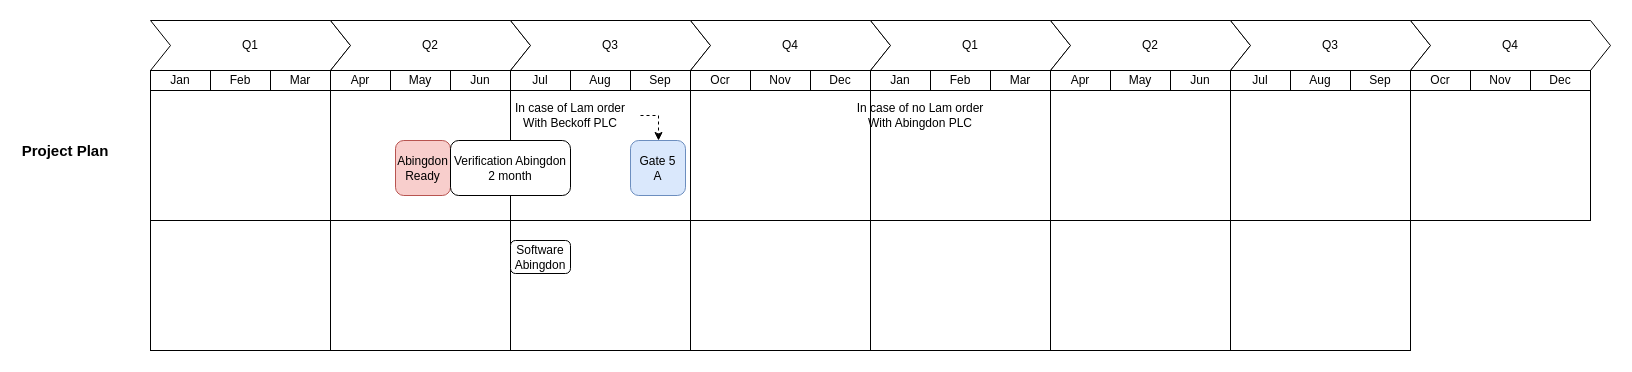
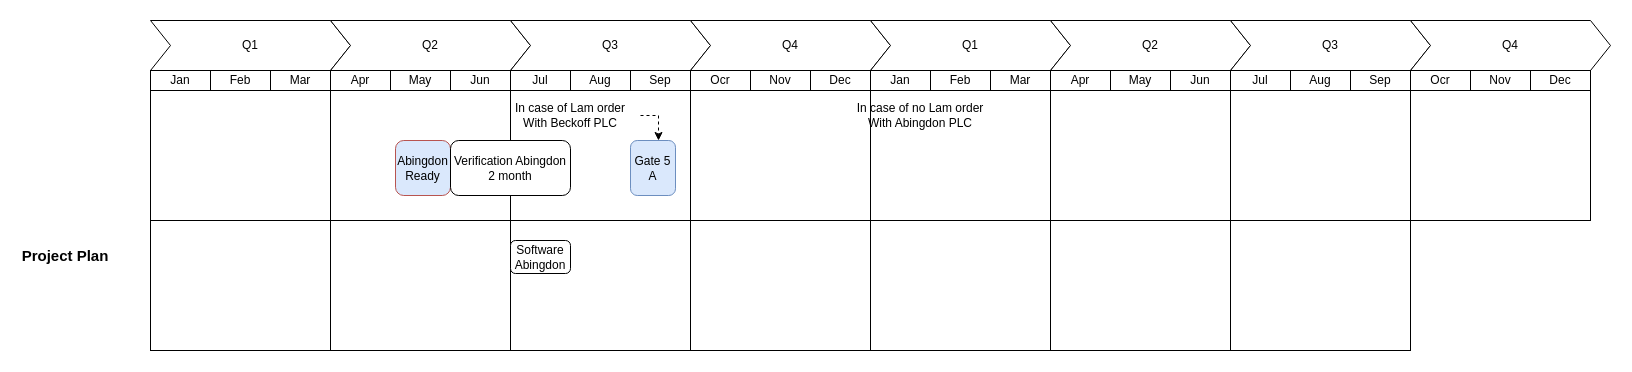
node "Project Plan": moved (66, 151) -> (66, 256)
node "Abingdon Ready": fillcolor #f8cecc -> #dae8fc
node "Gate 5 A": size 55x55 -> 45x55
